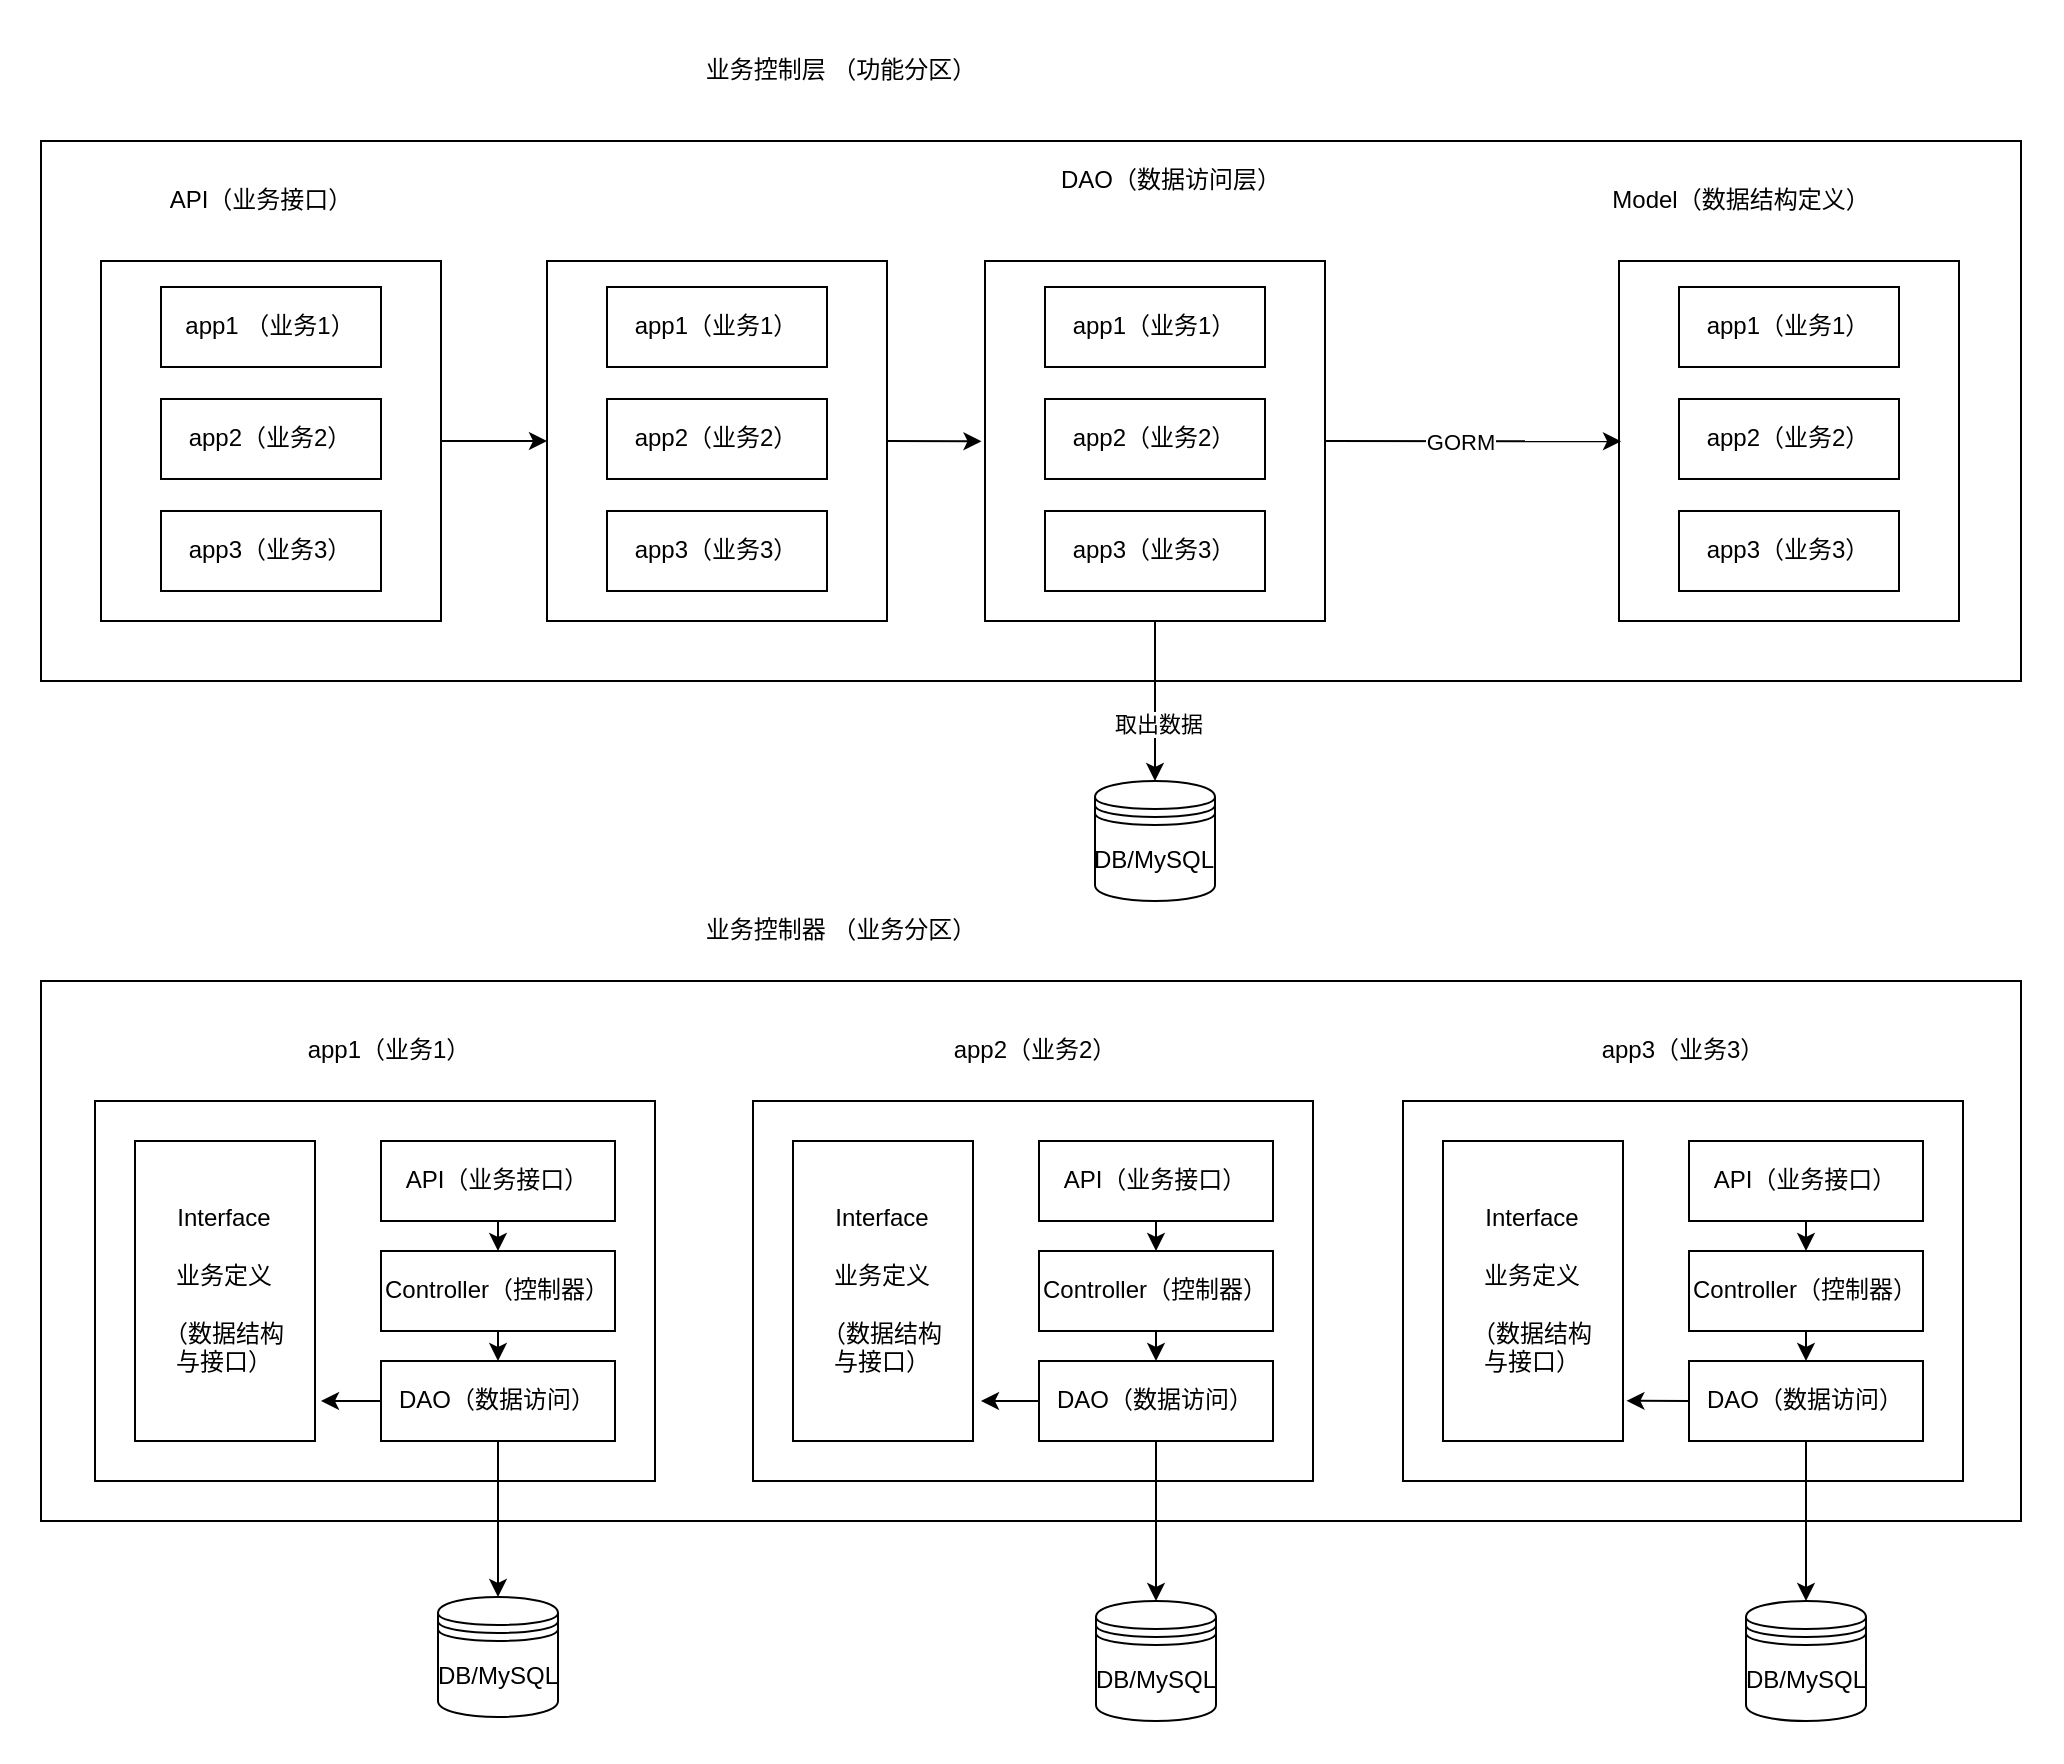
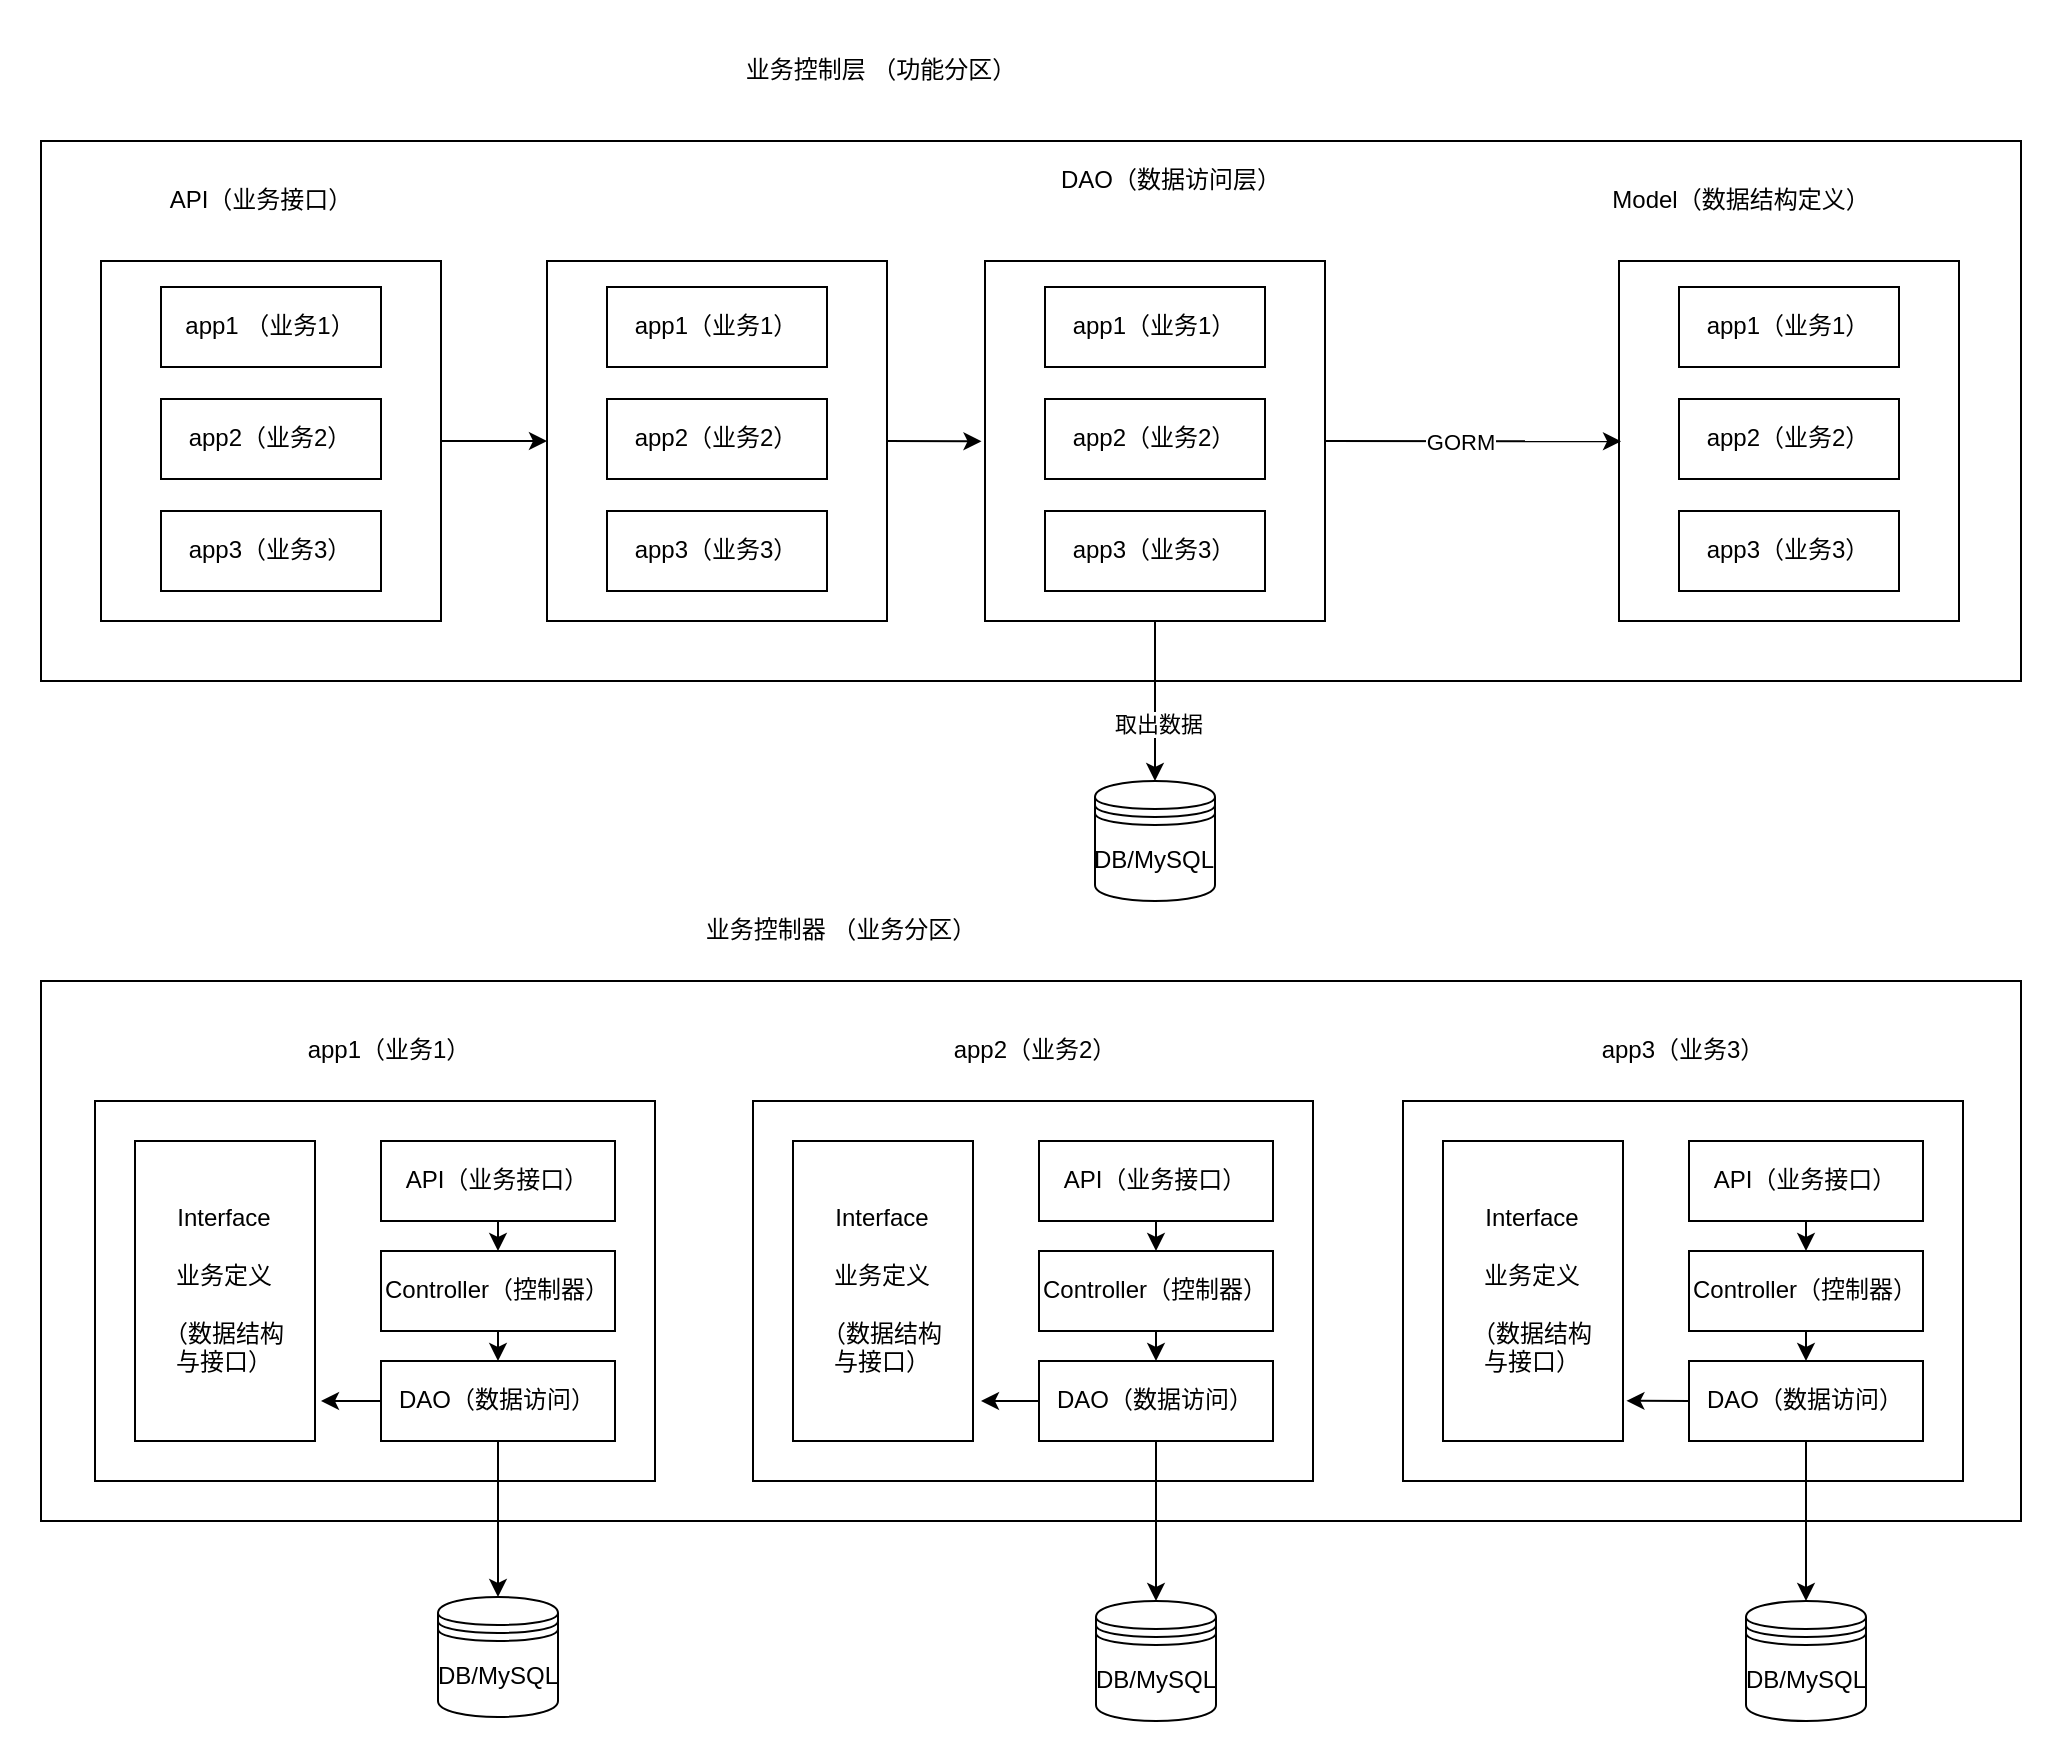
node "业务控制层 （功能分区）": moved (841, 71) -> (881, 71)
